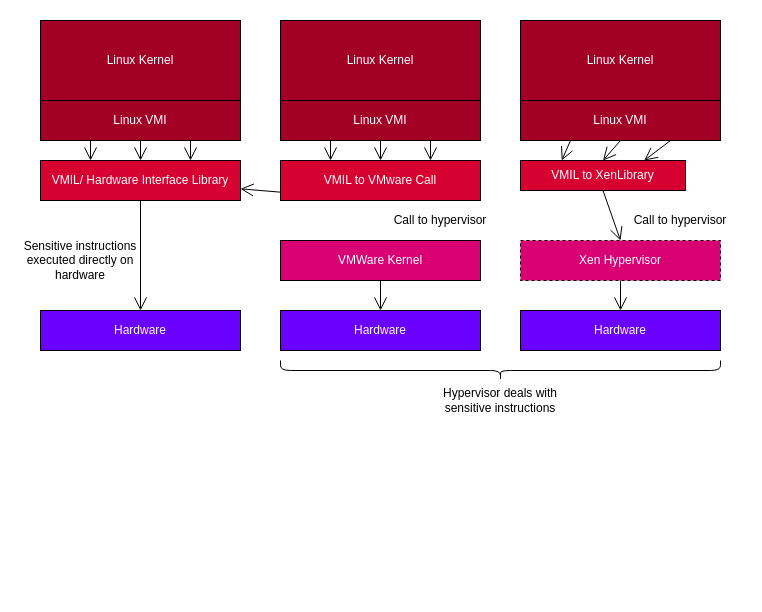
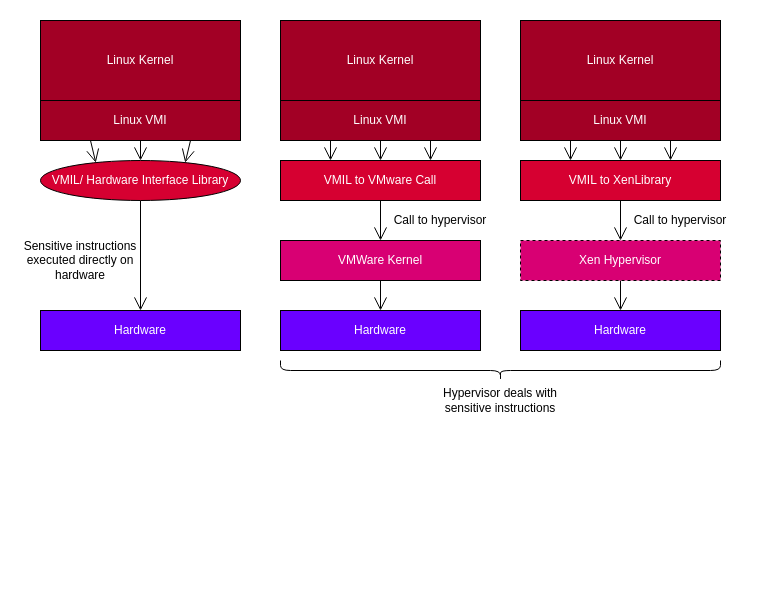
node "VMIL to XenLibrary": size 165x30 -> 200x40
node "VMIL/ Hardware Interface Library": shape rectangle -> ellipse
edge "VMIL to VMware Call" -> "VMIL/ Hardware Interface Library": now "VMIL to VMware Call" -> "VMWare Kernel"
